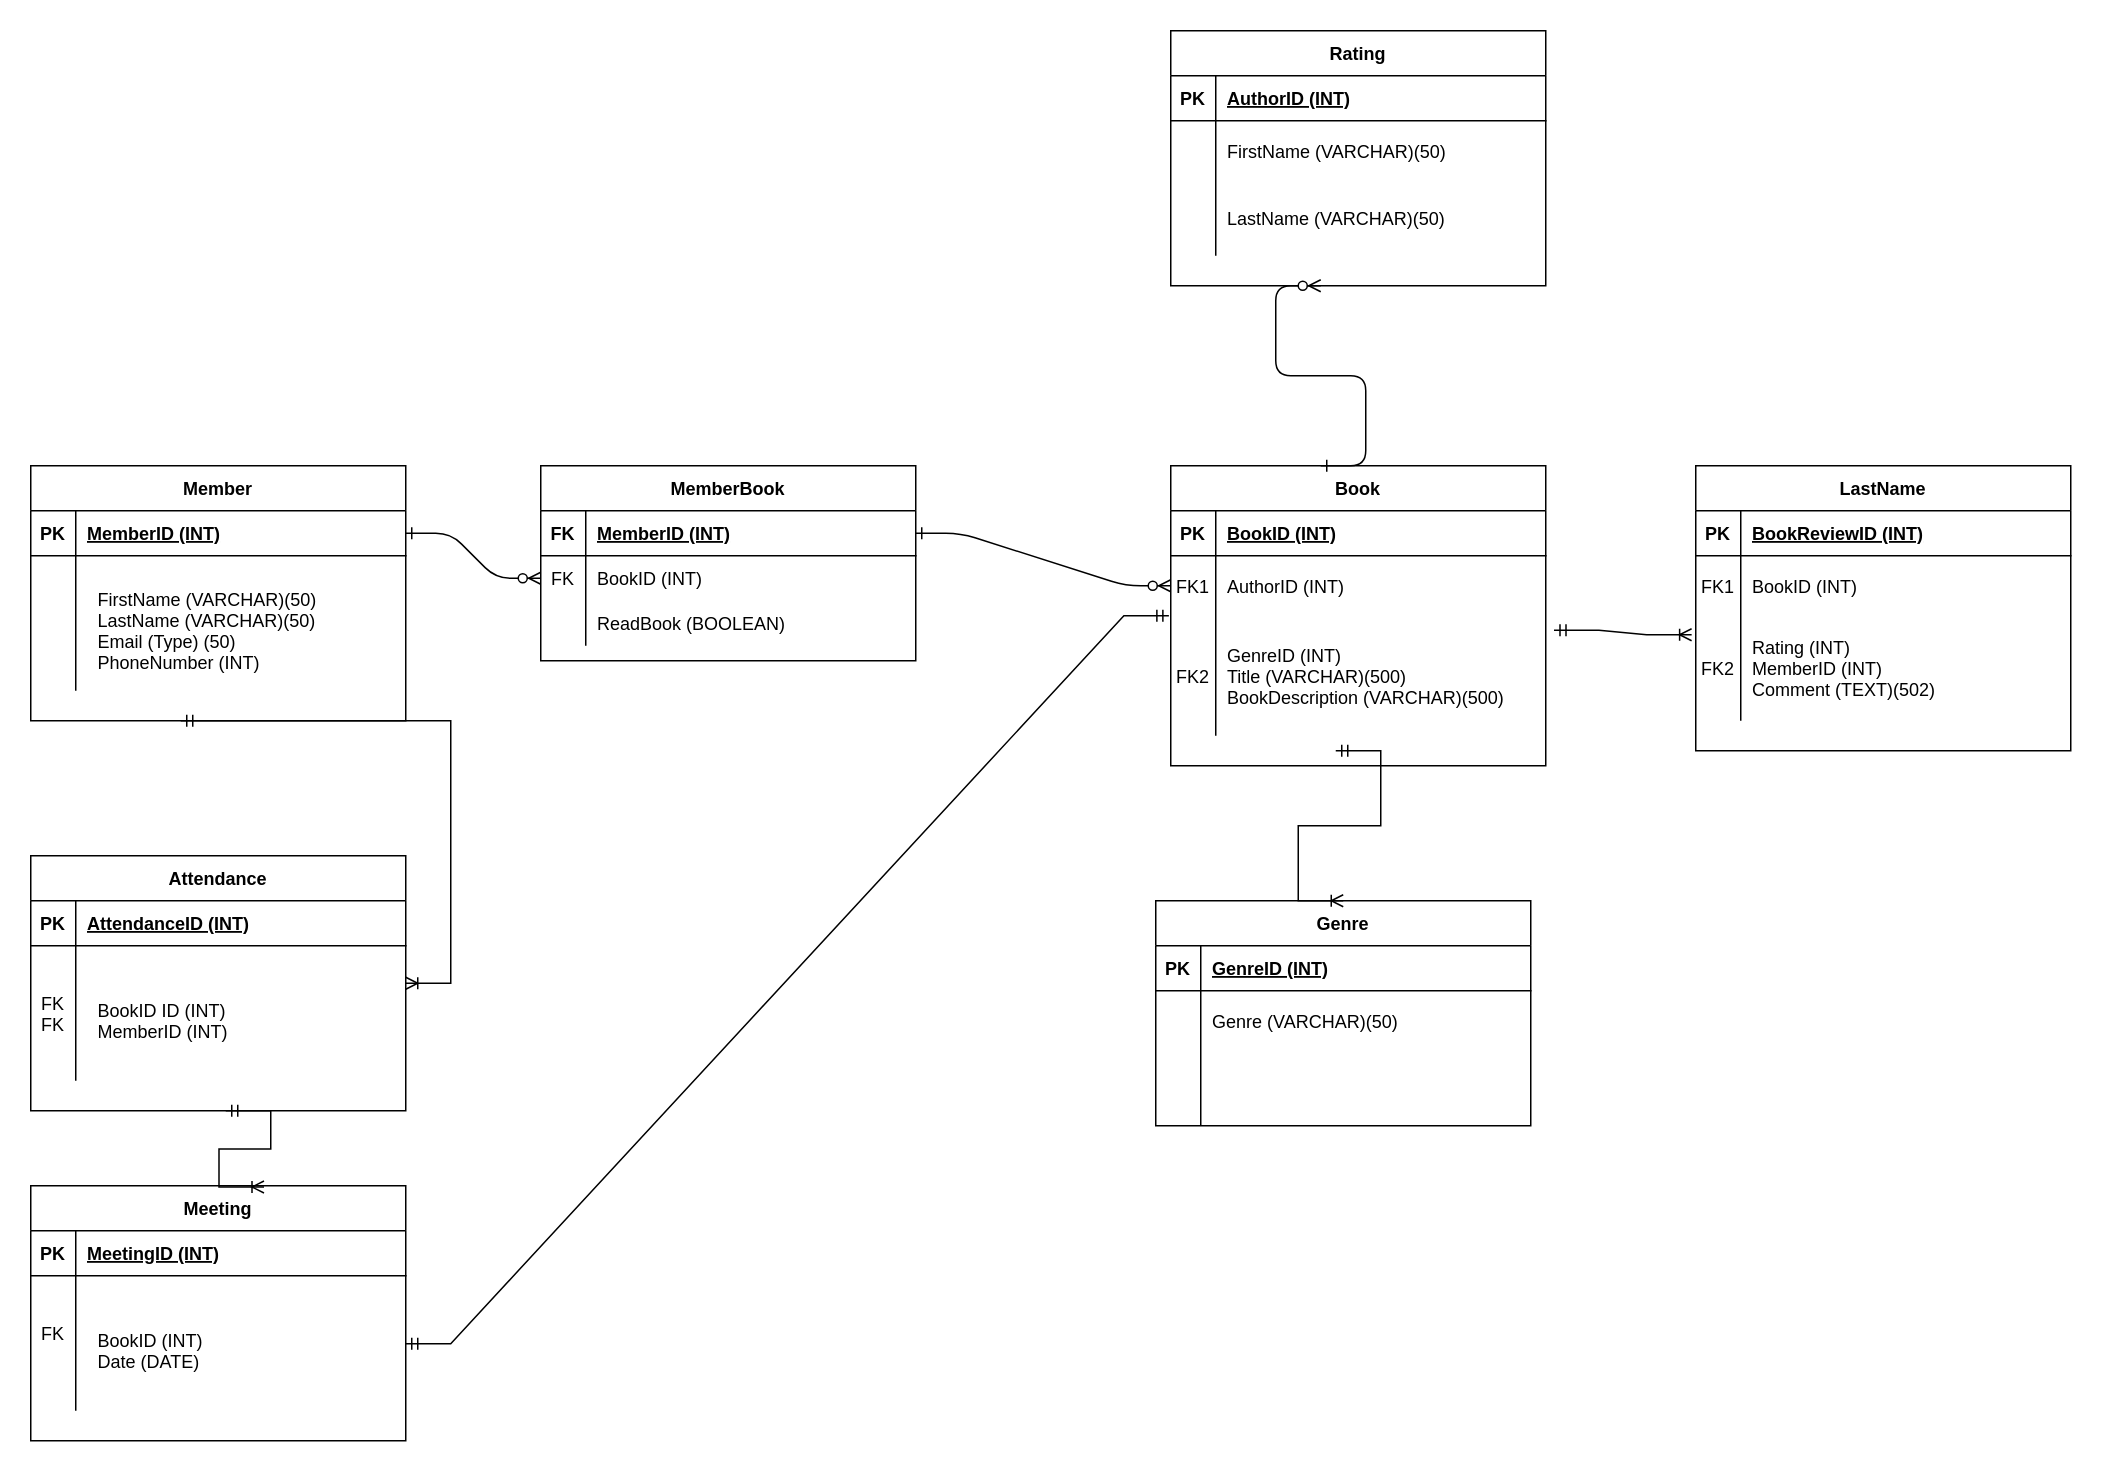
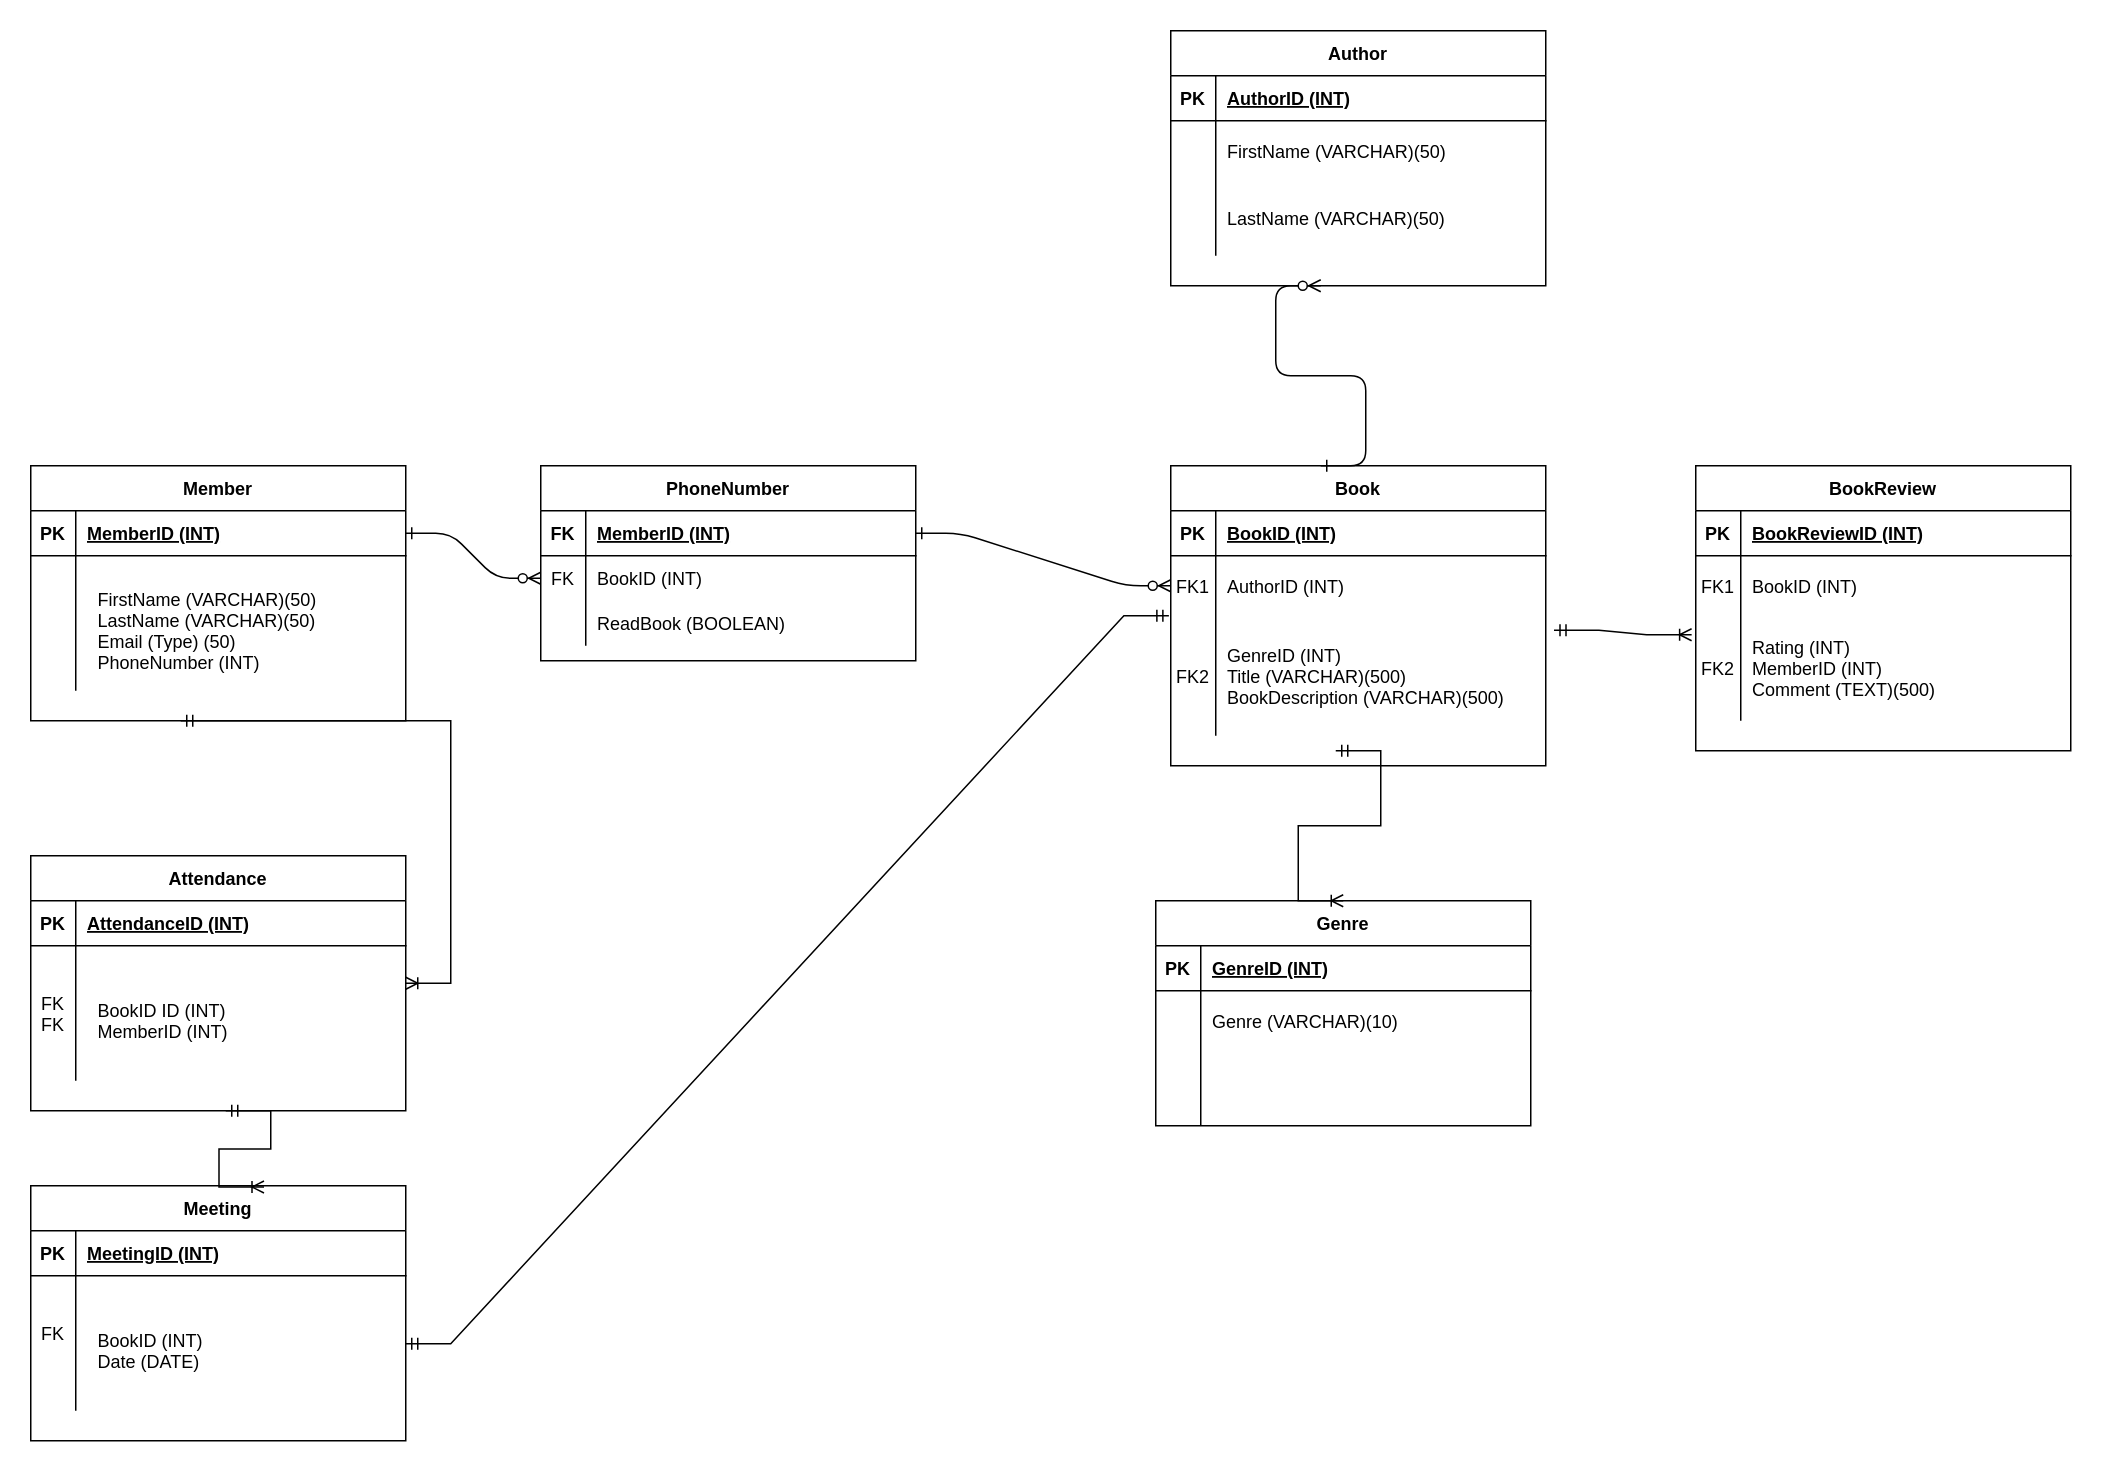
node "Rating": label "Rating" -> "Author"
node "MemberBook": label "MemberBook" -> "PhoneNumber"
node "LastName": label "LastName" -> "BookReview"
node "Rating (INT) MemberID (INT) Comment (TEXT)(502)": label "Rating (INT) MemberID (INT) Comment (TEXT)(502)" -> "Rating (INT) MemberID (INT) Comment (TEXT)(500)"
node "Genre (VARCHAR)(50)": label "Genre (VARCHAR)(50)" -> "Genre (VARCHAR)(10)"
